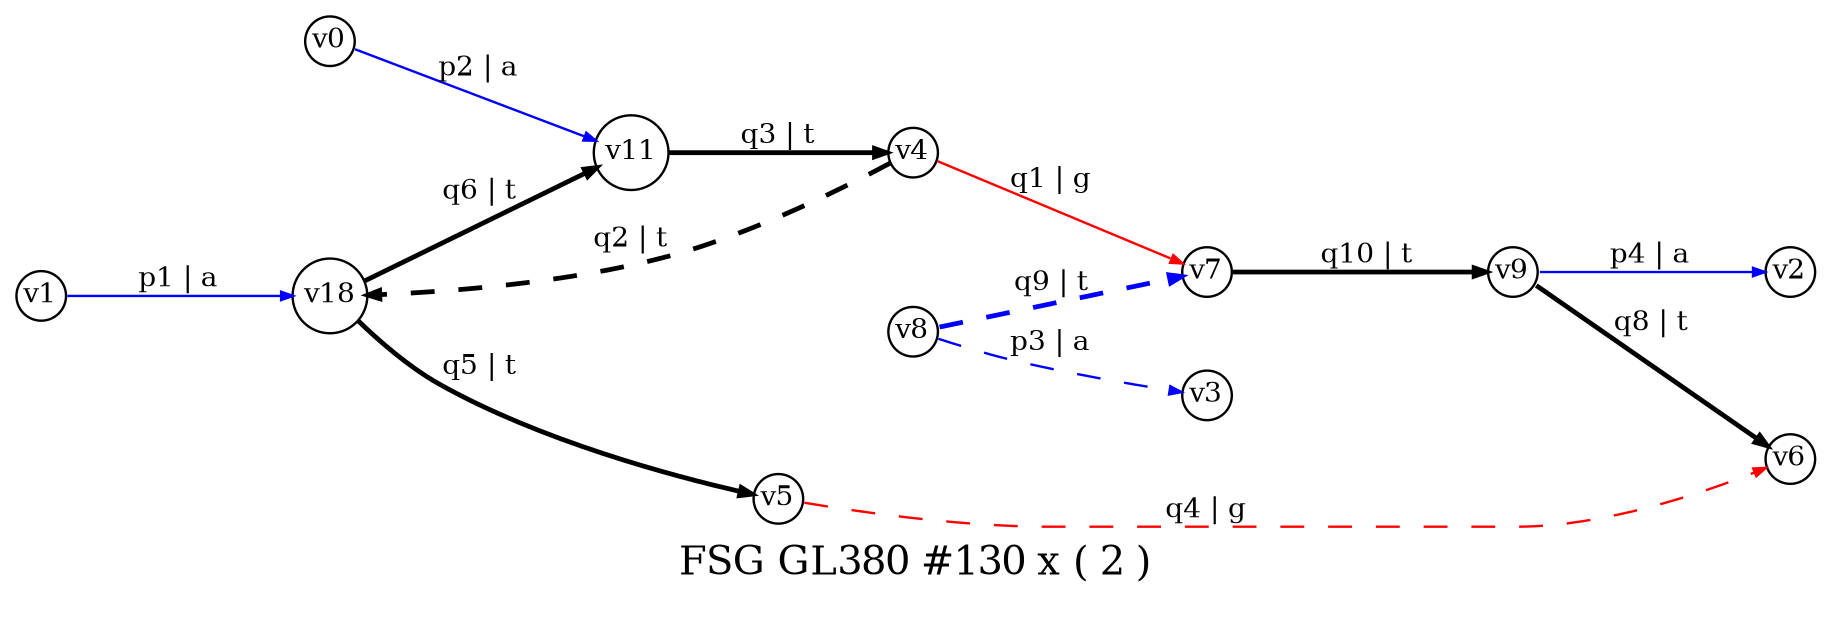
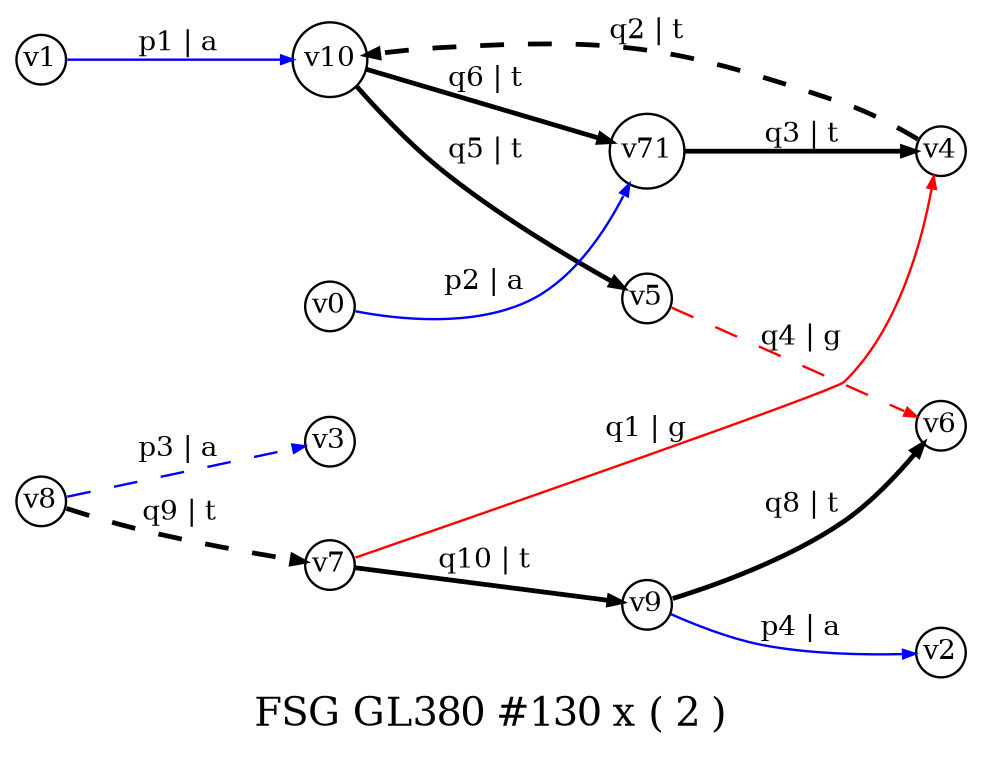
node "v11": label "v11" -> "v71"
edge "v4" -> "v7": reversed
node "v18": label "v18" -> "v10"
edge "v8" -> "v7": color blue -> black
